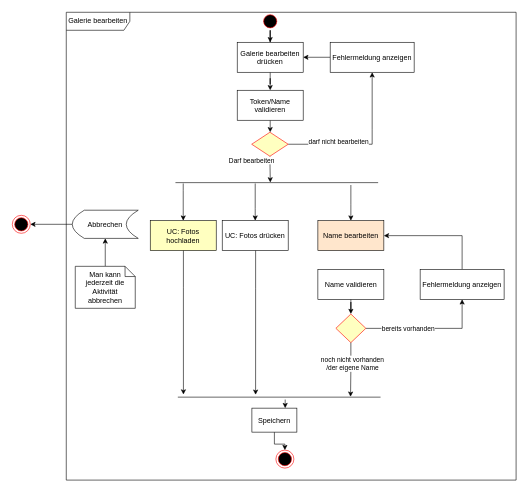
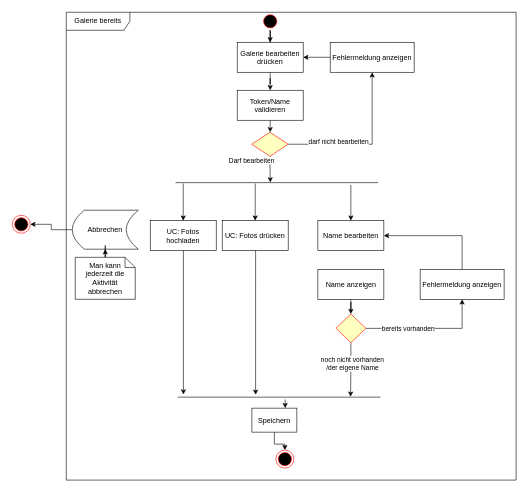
node "Galerie bearbeiten": label "Galerie bearbeiten" -> "Galerie bereits"
node "Abbrechen": size 66x28 -> 66x39
node "UC: Fotos hochladen": fillcolor #ffffc0 -> #ffffff
node "Name bearbeiten": fillcolor #ffe6cc -> #ffffff
node "Name validieren": label "Name validieren" -> "Name anzeigen"
node "Man kann jederzeit die Aktivität abbrechen": moved (105, 287) -> (105, 278)
